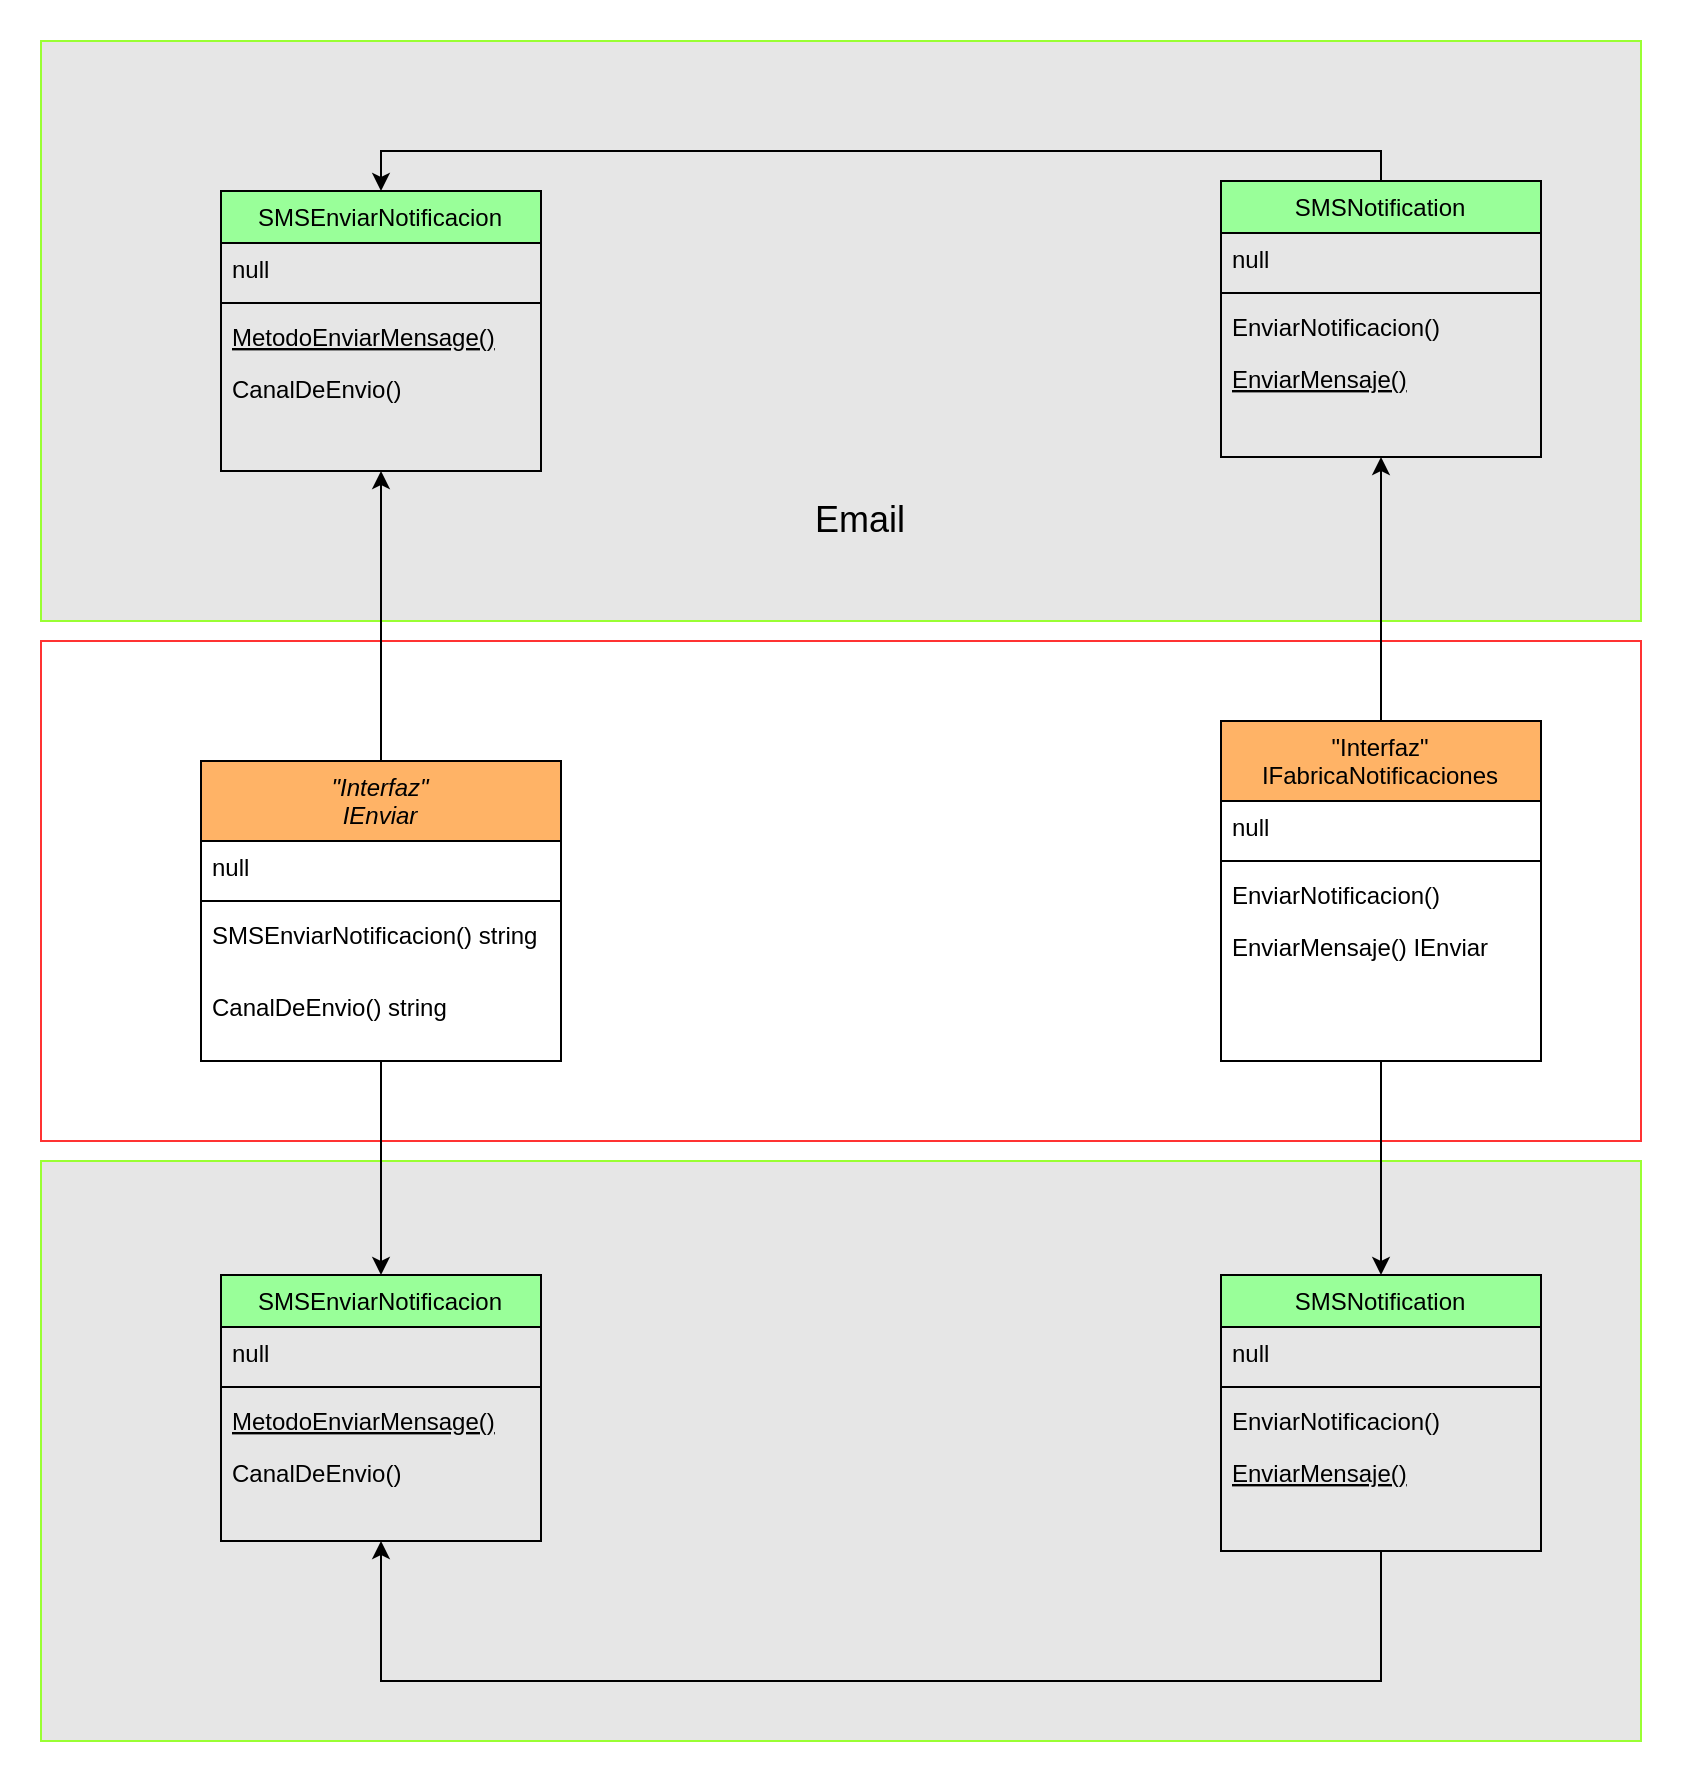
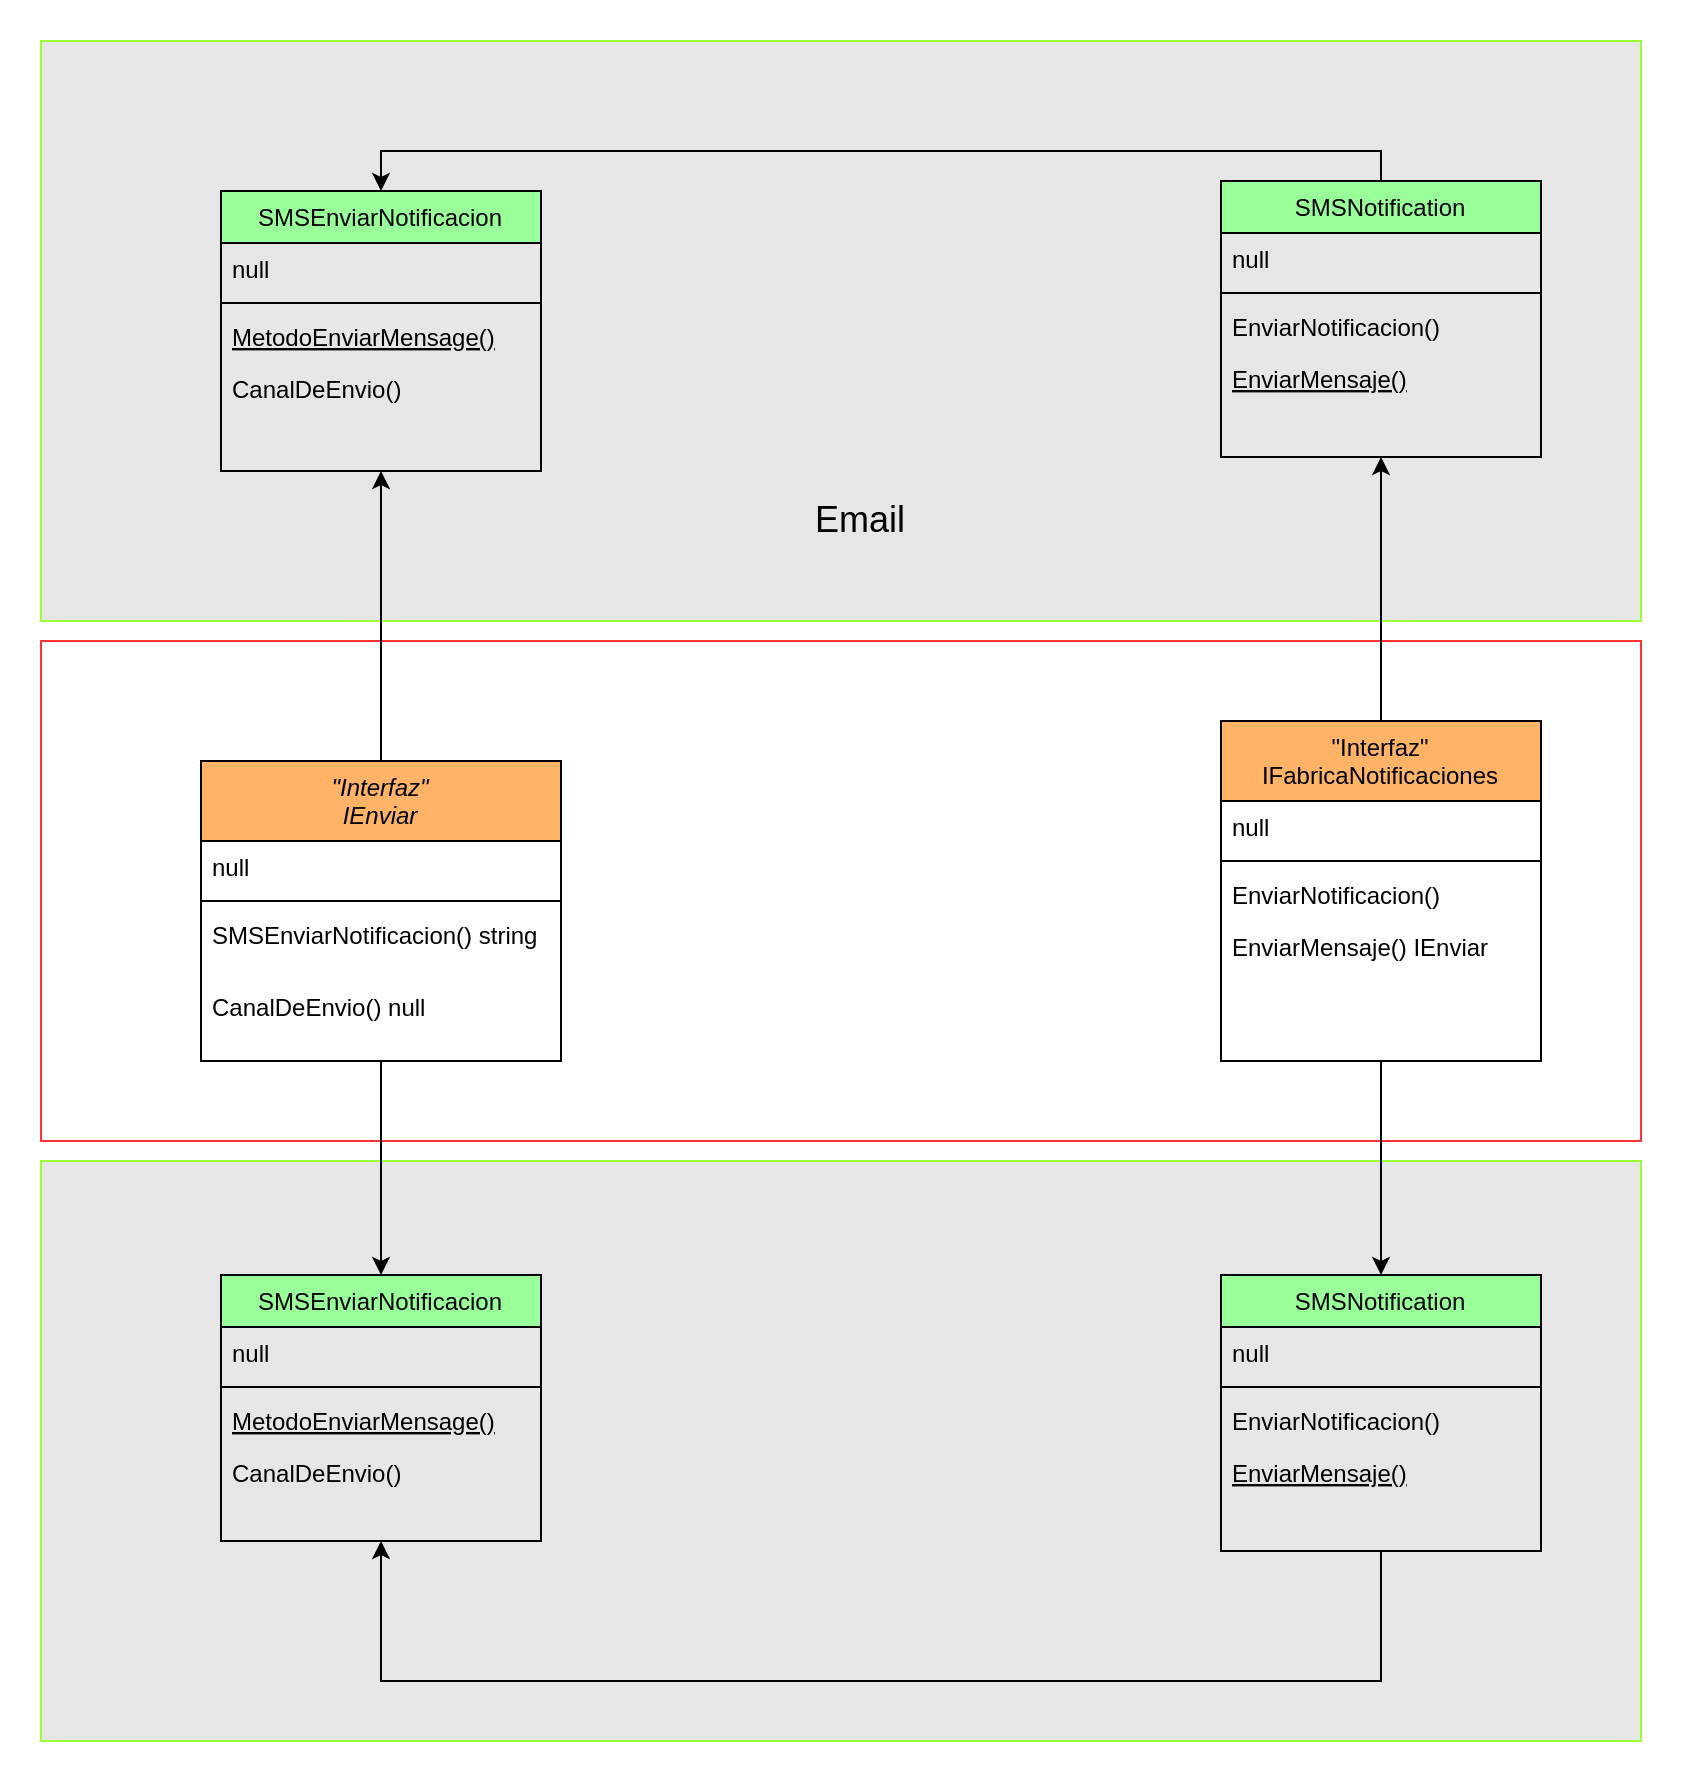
node "CanalDeEnvio() string": label "CanalDeEnvio() string" -> "CanalDeEnvio() null"
